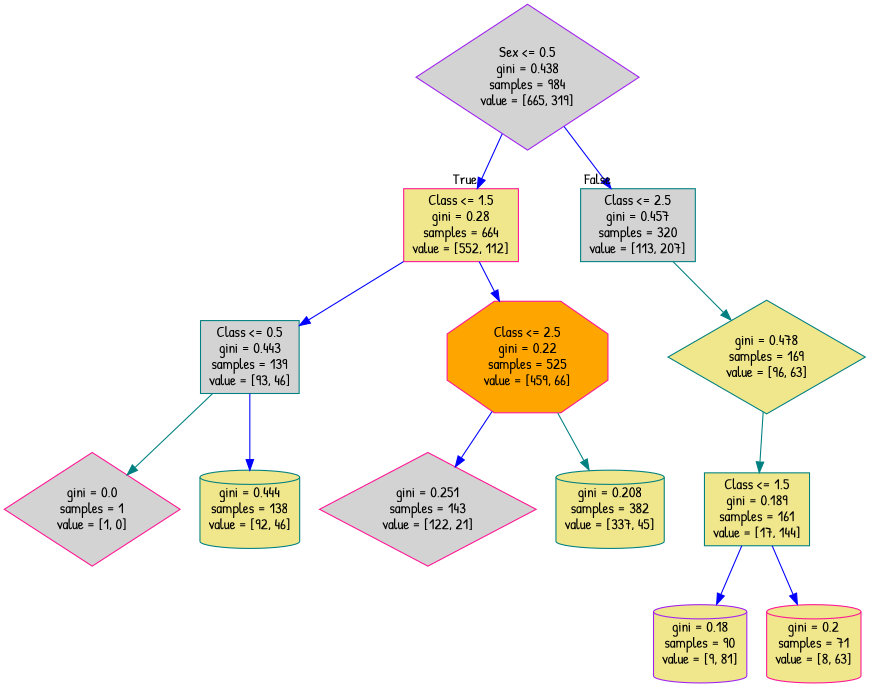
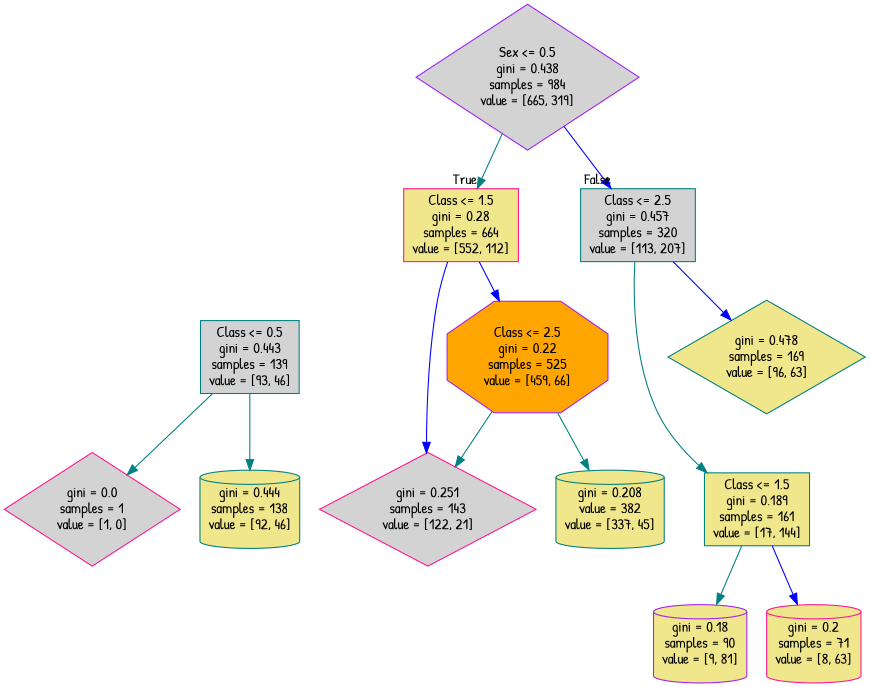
edge "Sex <= 0.5 gini = 0.438 samples = 984 value = [665, 319]" -> "Class <= 1.5 gini = 0.28 samples = 664 value = [552, 112]": color blue -> teal
edge "Class <= 2.5 gini = 0.457 samples = 320 value = [113, 207]" -> "gini = 0.478 samples = 169 value = [96, 63]": color teal -> blue
edge "Class <= 1.5 gini = 0.28 samples = 664 value = [552, 112]" -> "Class <= 0.5 gini = 0.443 samples = 139 value = [93, 46]": now "Class <= 1.5 gini = 0.28 samples = 664 value = [552, 112]" -> "gini = 0.251 samples = 143 value = [122, 21]"
node "Class <= 2.5 gini = 0.22 samples = 525 value = [459, 66]": color deeppink -> purple
edge "Class <= 0.5 gini = 0.443 samples = 139 value = [93, 46]" -> "gini = 0.444 samples = 138 value = [92, 46]": color blue -> teal
edge "Class <= 2.5 gini = 0.22 samples = 525 value = [459, 66]" -> "gini = 0.251 samples = 143 value = [122, 21]": color blue -> teal
edge "gini = 0.478 samples = 169 value = [96, 63]" -> "Class <= 1.5 gini = 0.189 samples = 161 value = [17, 144]": now "Class <= 2.5 gini = 0.457 samples = 320 value = [113, 207]" -> "Class <= 1.5 gini = 0.189 samples = 161 value = [17, 144]"
node "gini = 0.208 samples = 382 value = [337, 45]": label "gini = 0.208 samples = 382 value = [337, 45]" -> "gini = 0.208 value = 382 value = [337, 45]"
edge "Class <= 1.5 gini = 0.189 samples = 161 value = [17, 144]" -> "gini = 0.18 samples = 90 value = [9, 81]": color blue -> teal
